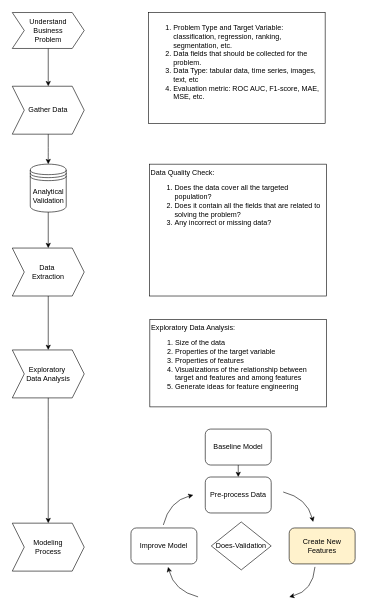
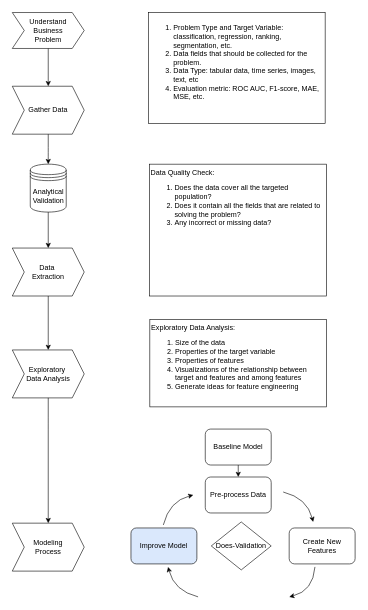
node "Improve Model": fillcolor #ffffff -> #dae8fc
node "Create New Features": fillcolor #fff2cc -> #ffffff
